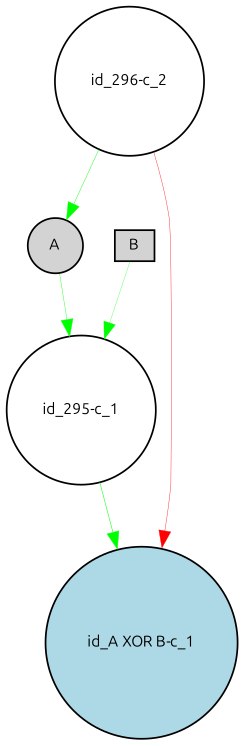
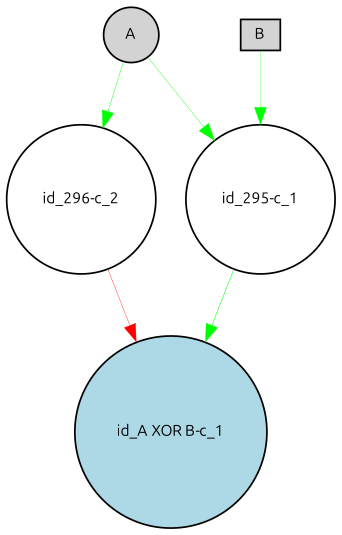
edge "id_296-c_2" -> "A": reversed
